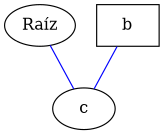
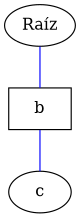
edge "Raíz" -- "c": now "Raíz" -- "b"
